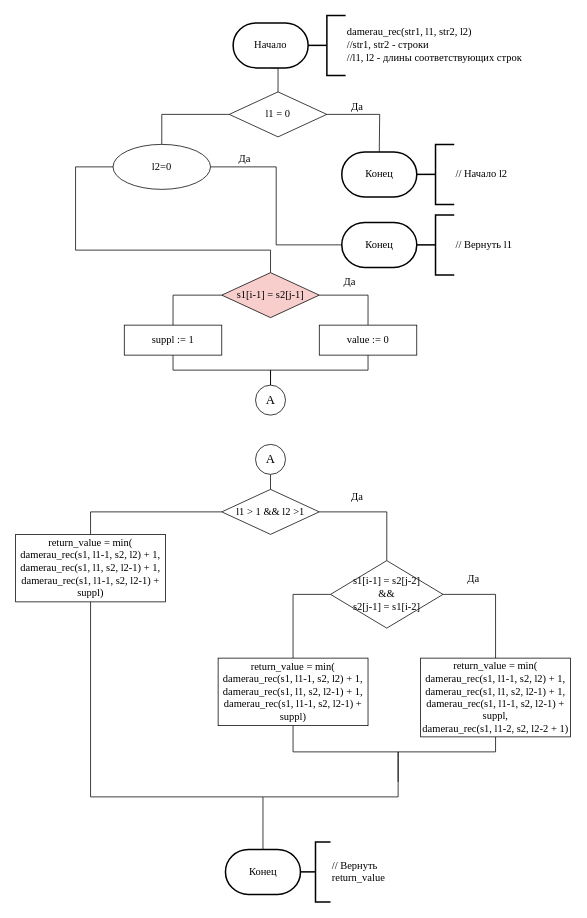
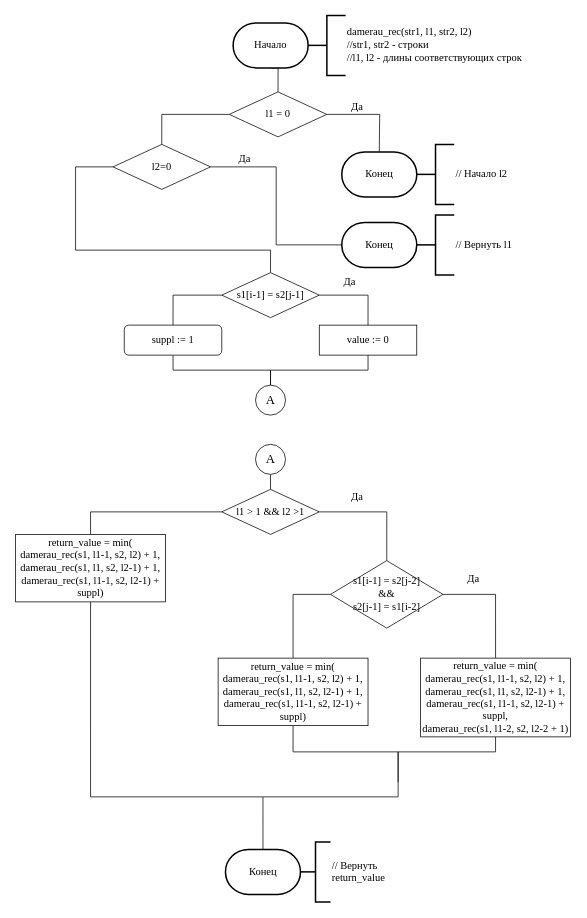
node "l2=0": shape ellipse -> diamond
node "s1[i-1] = s2[j-1]": fillcolor #f8cecc -> #ffffff
node "suppl := 1": shape rectangle -> rounded rectangle
